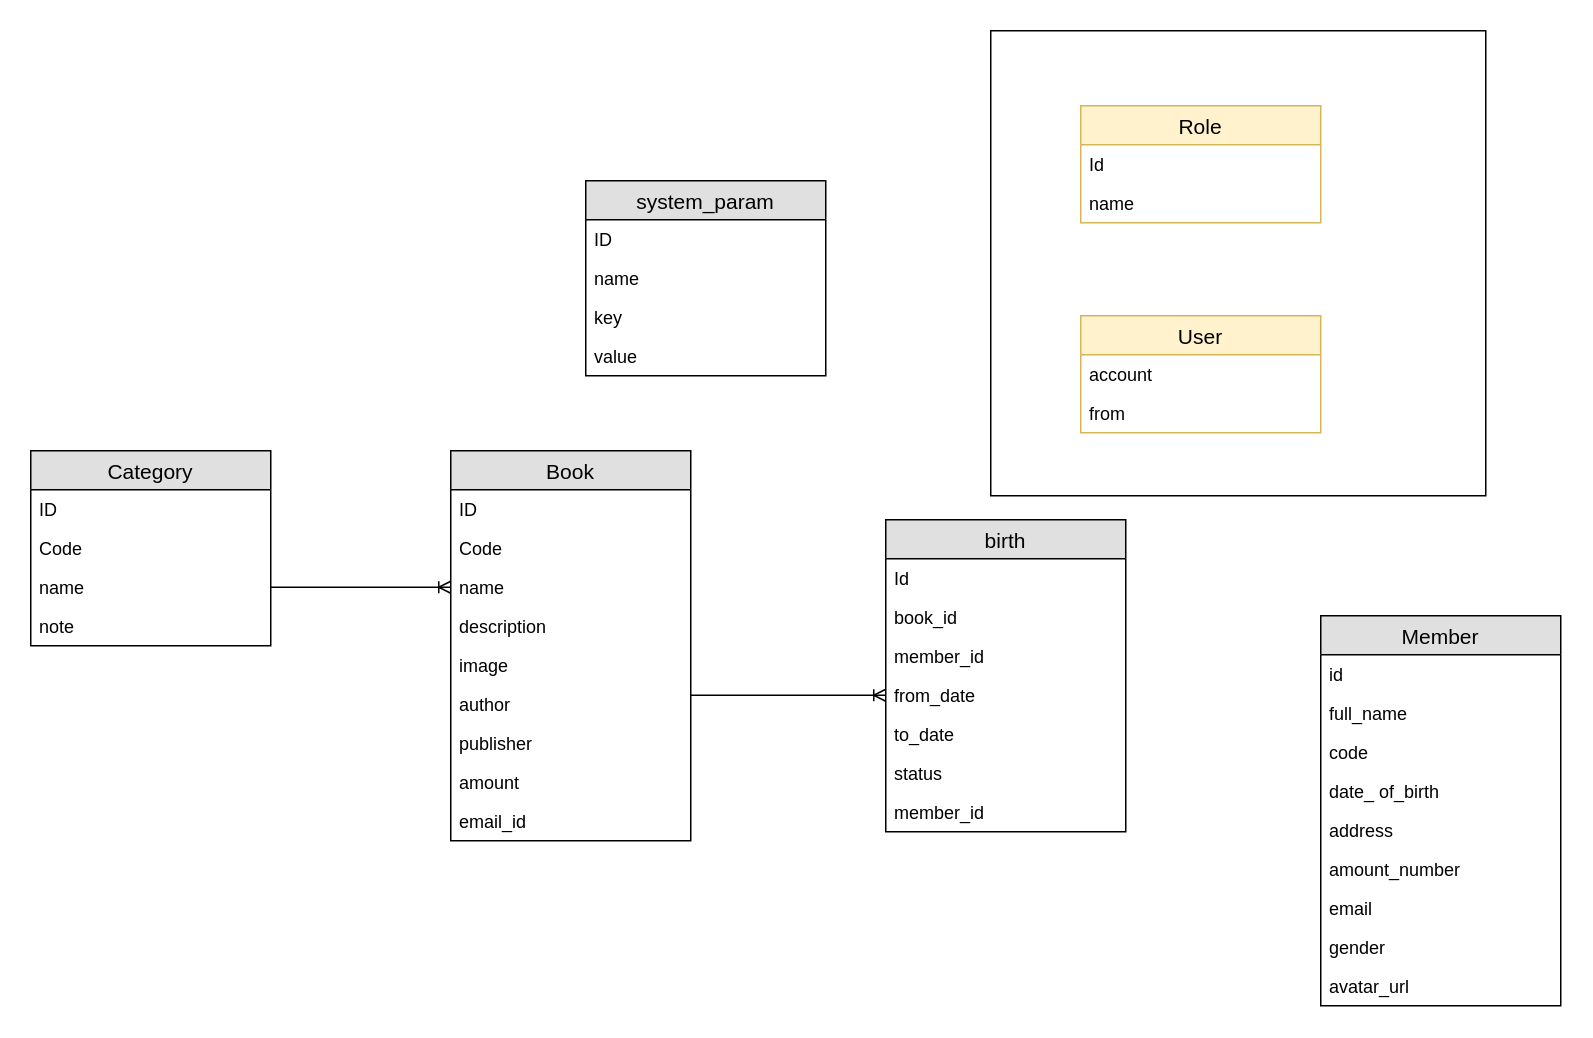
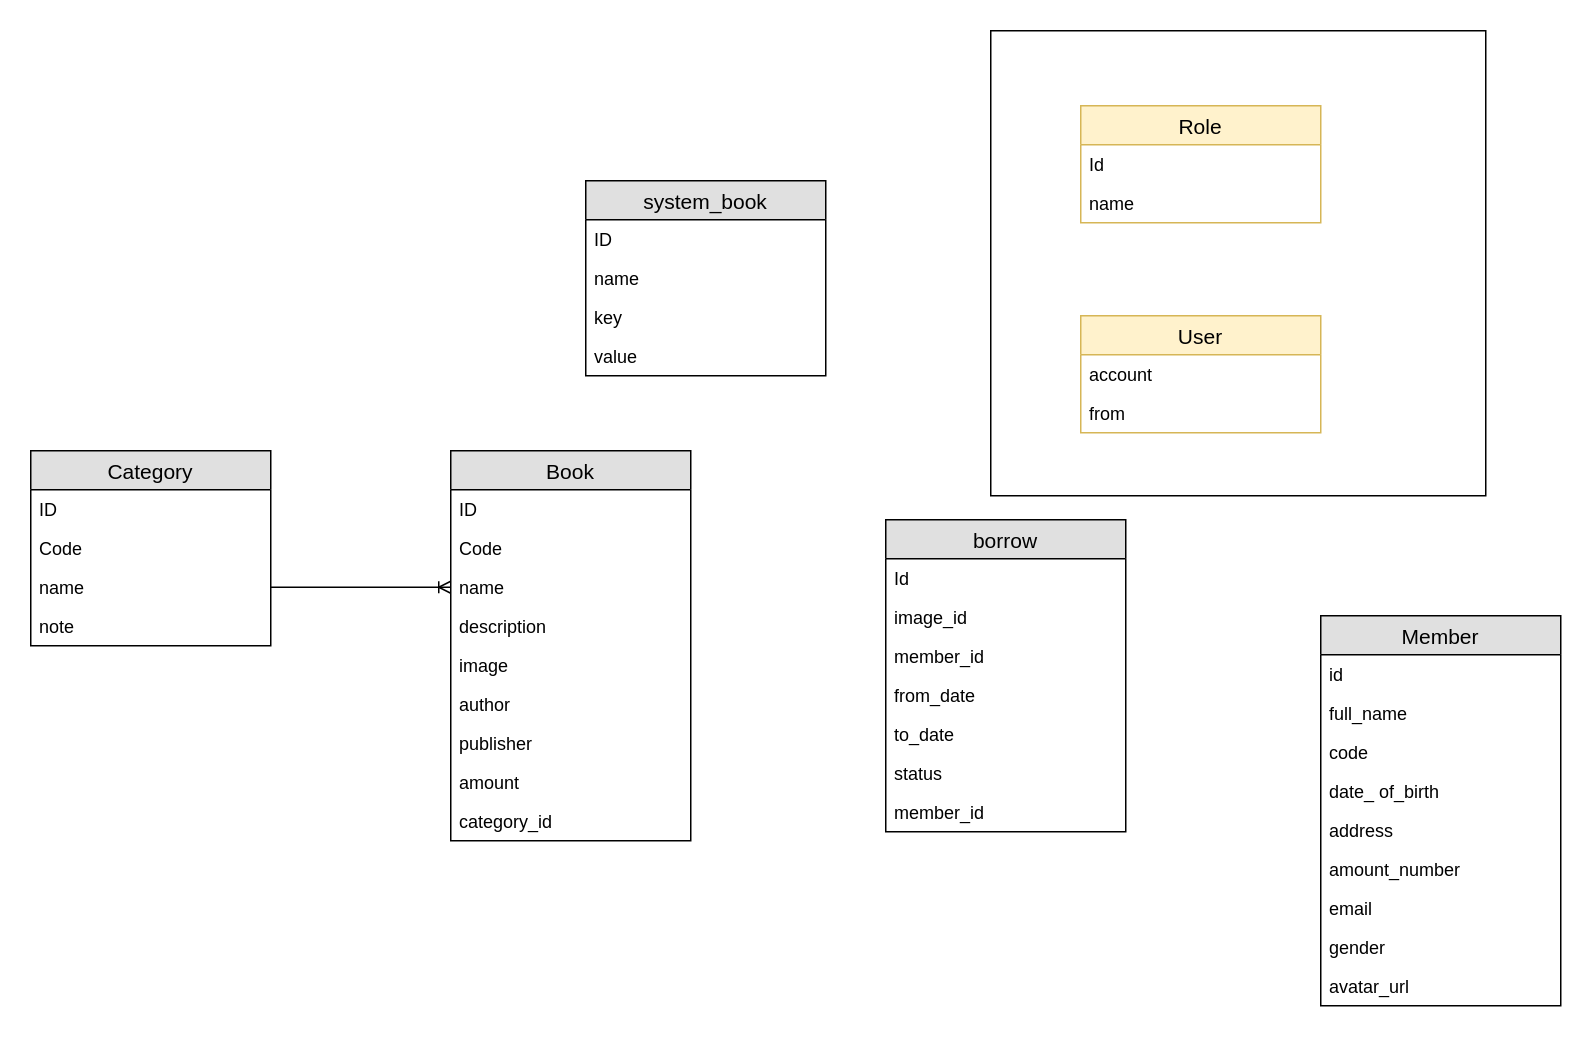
node "system_param": label "system_param" -> "system_book"
node "birth": label "birth" -> "borrow"
node "book_id": label "book_id" -> "image_id"
edge "image" -> "from_date": removed
node "email_id": label "email_id" -> "category_id"
